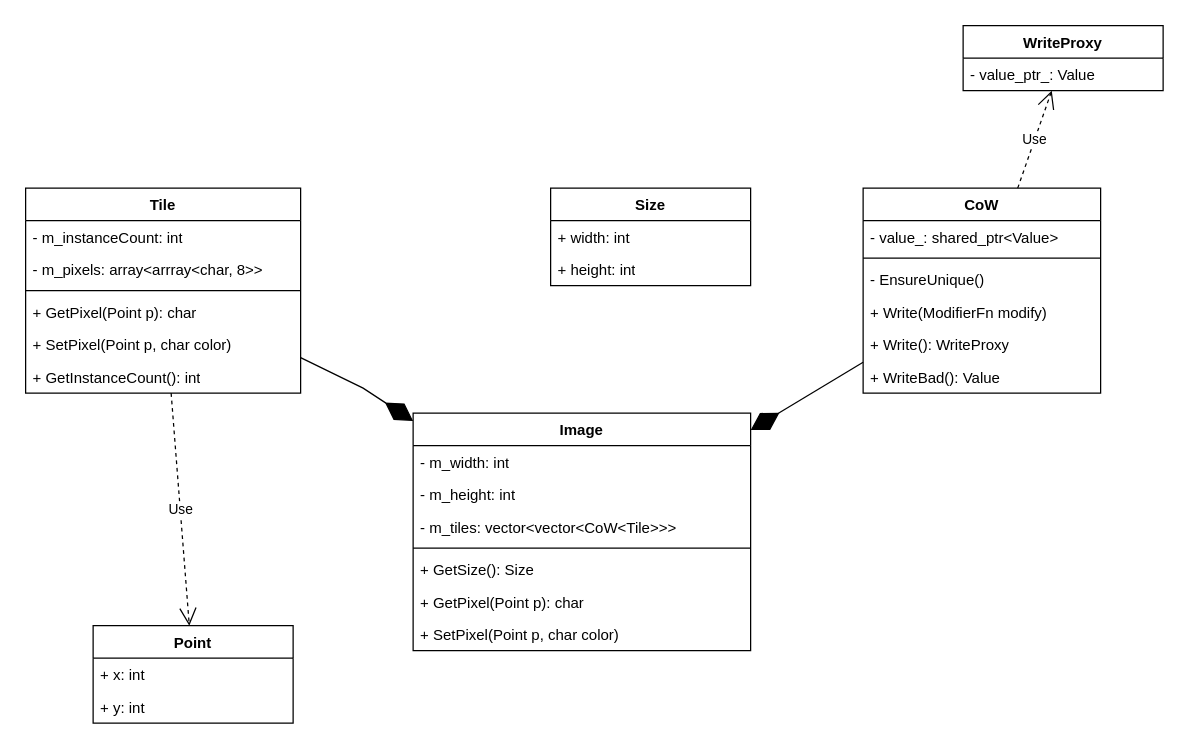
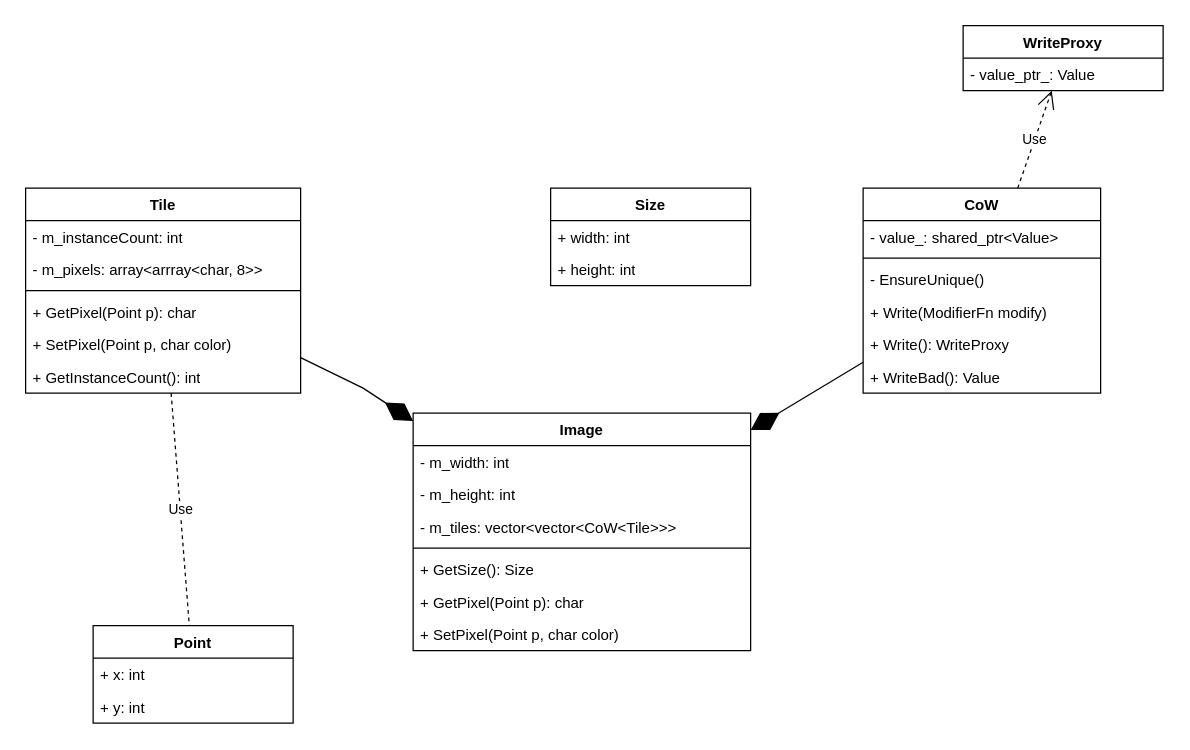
edge "Tile" -> "Point": arrowhead open -> none
